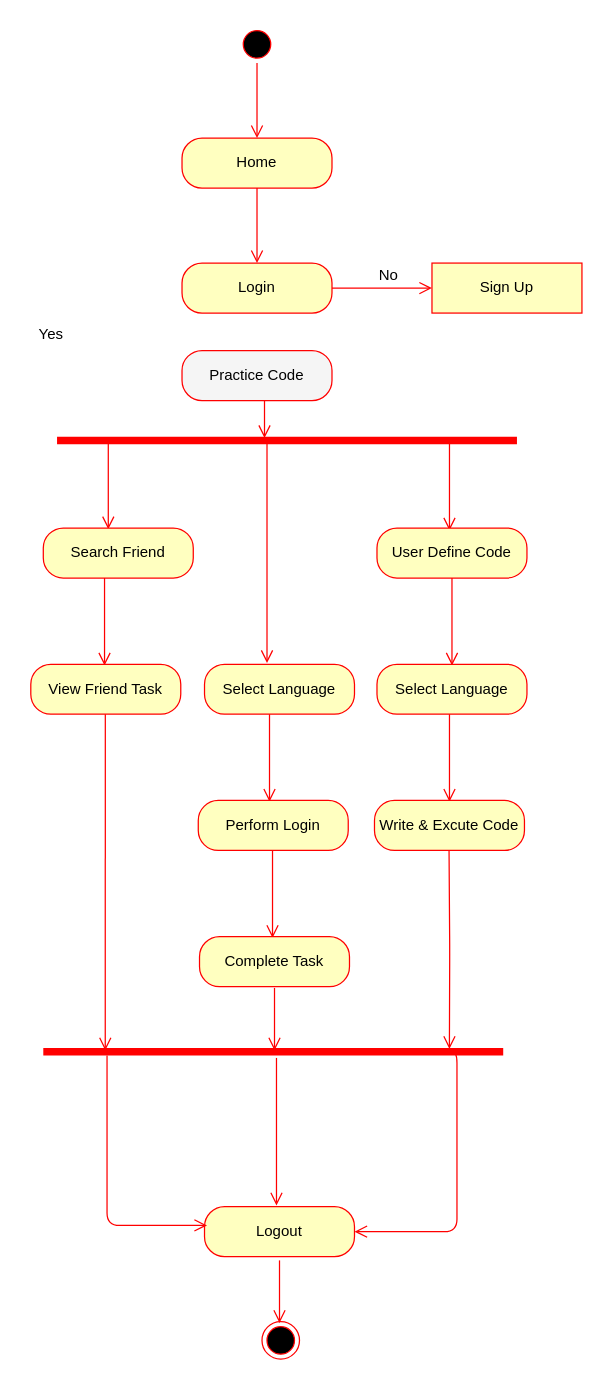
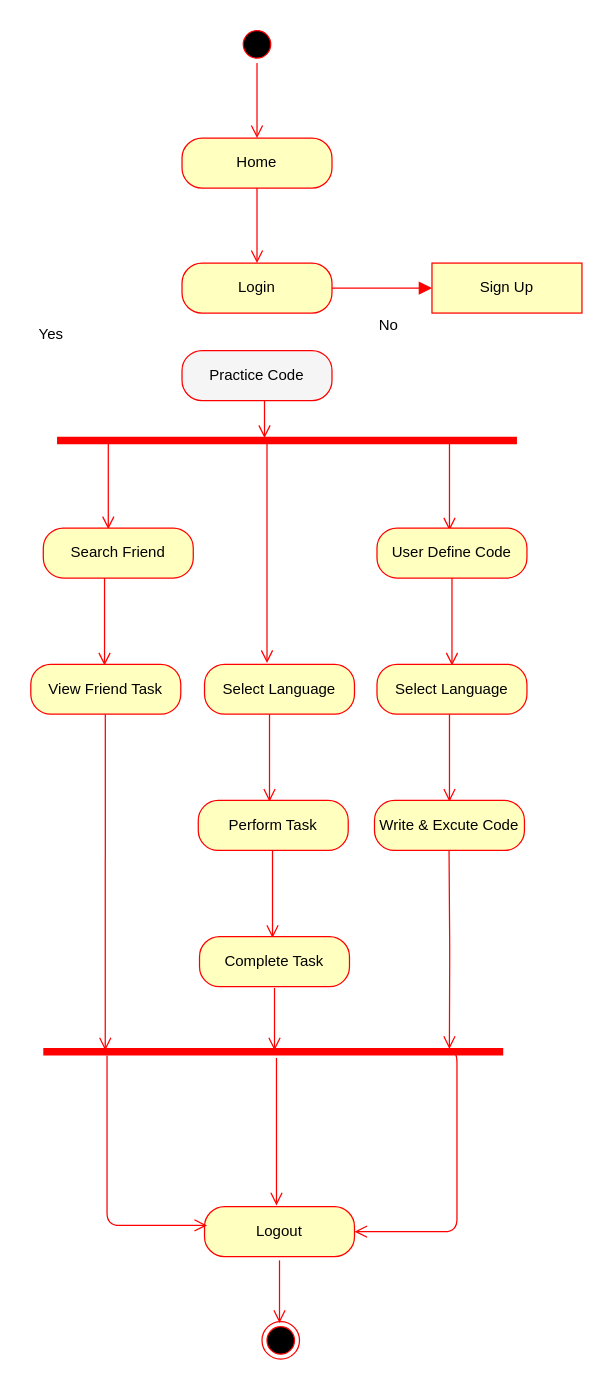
node "No": moved (388, 276) -> (388, 326)
edge "Login" -> "Sign Up": arrowhead open -> block
node "Perform Login": label "Perform Login" -> "Perform Task"
